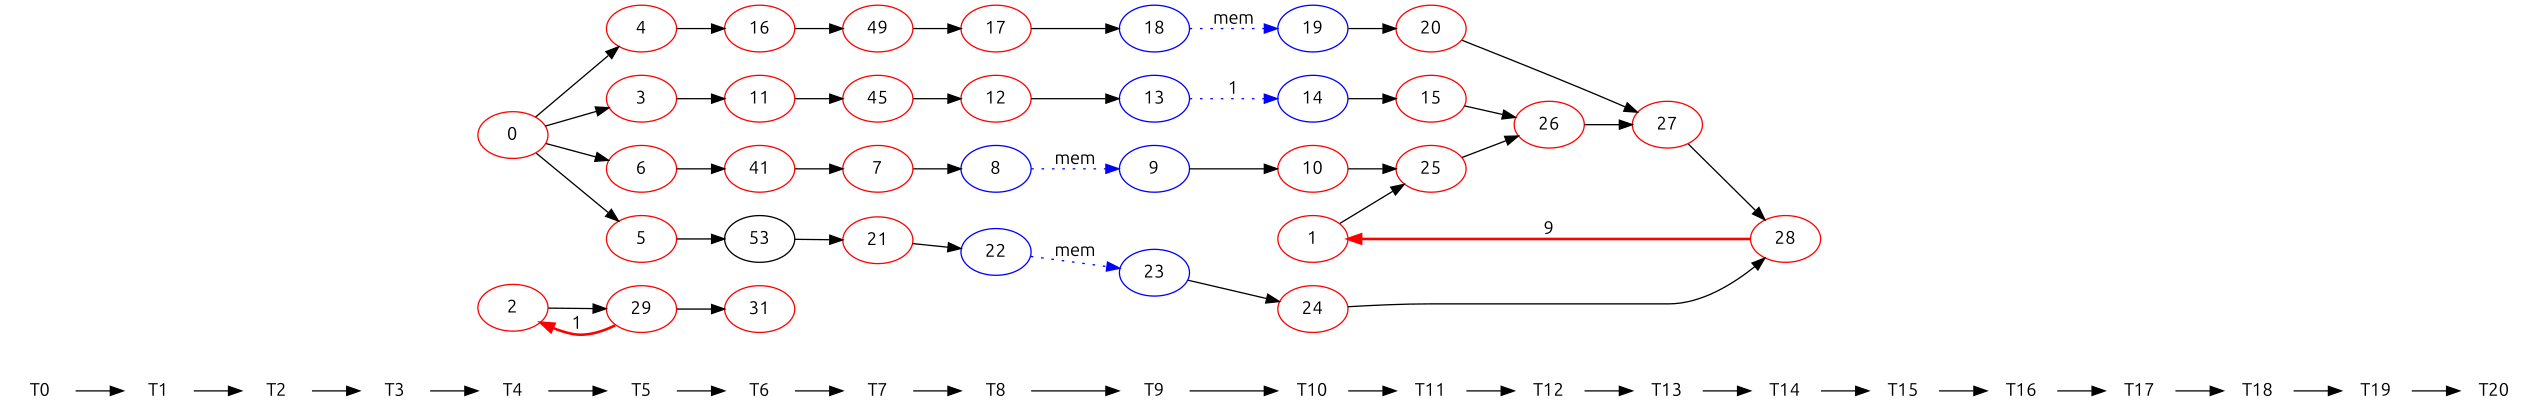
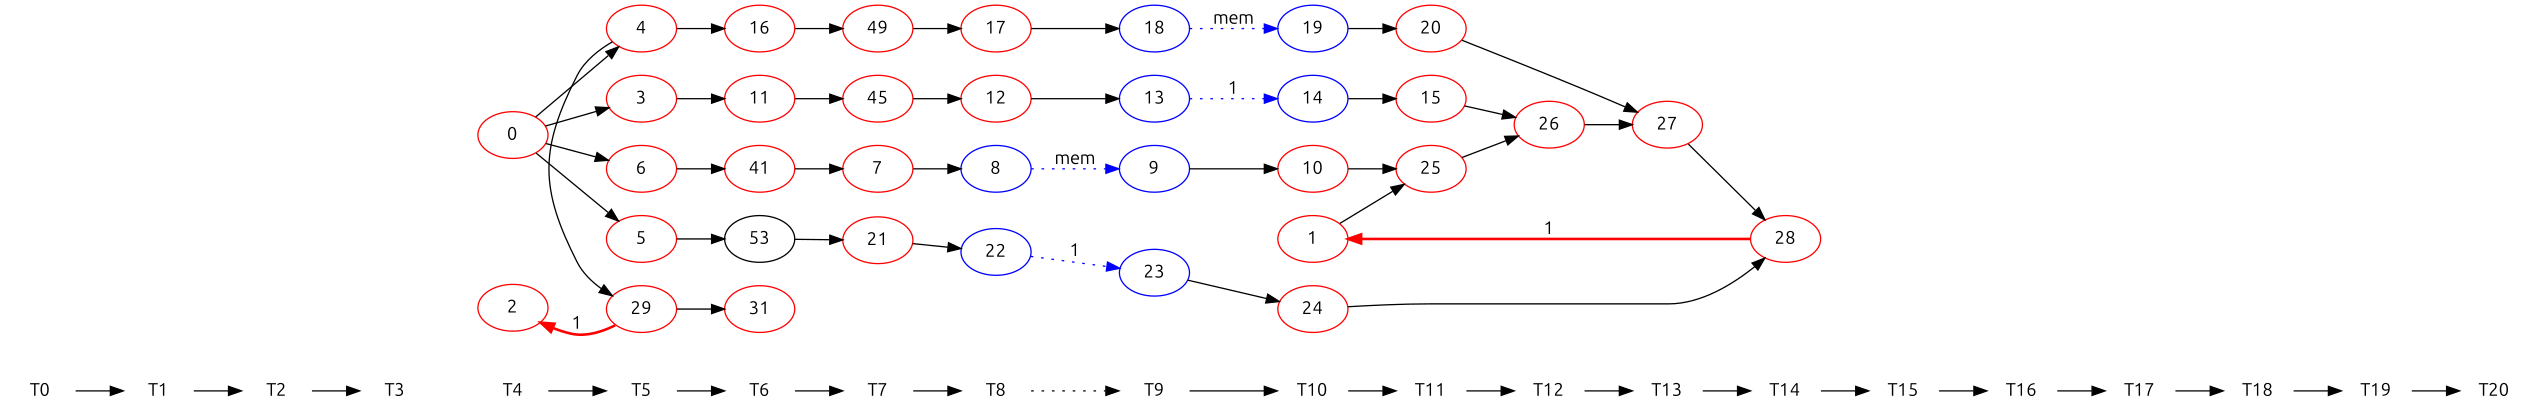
edge "28" -> "1": label "9" -> "1"
edge "22" -> "23": label "mem" -> "1"
edge "2" -> "29": now "4" -> "29"
edge "T3" -> "T4": removed
edge "T8" -> "T9": style solid -> dotted
